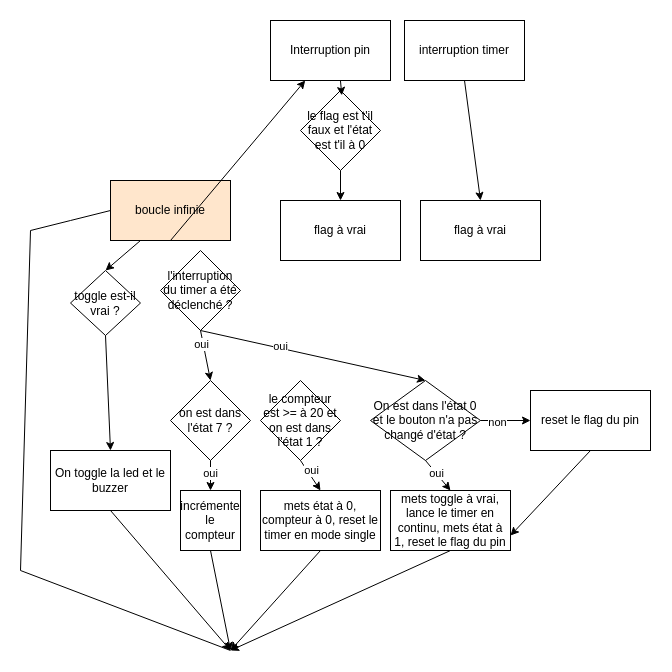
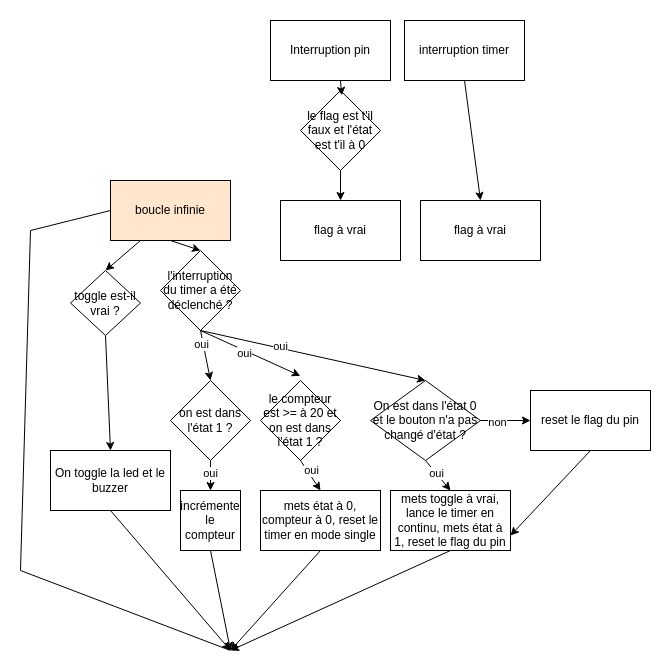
edge "boucle infinie" -> "Interruption pin": now "boucle infinie" -> "l'interruption du timer a été déclenché ?"
edge "l'interruption du timer a été déclenché ?" -> "le compteur est >= à 20 et on est dans l'état 1 ?": added, label "oui"
node "on est dans l'état 7 ?": label "on est dans l'état 7 ?" -> "on est dans l'état 1 ?"
